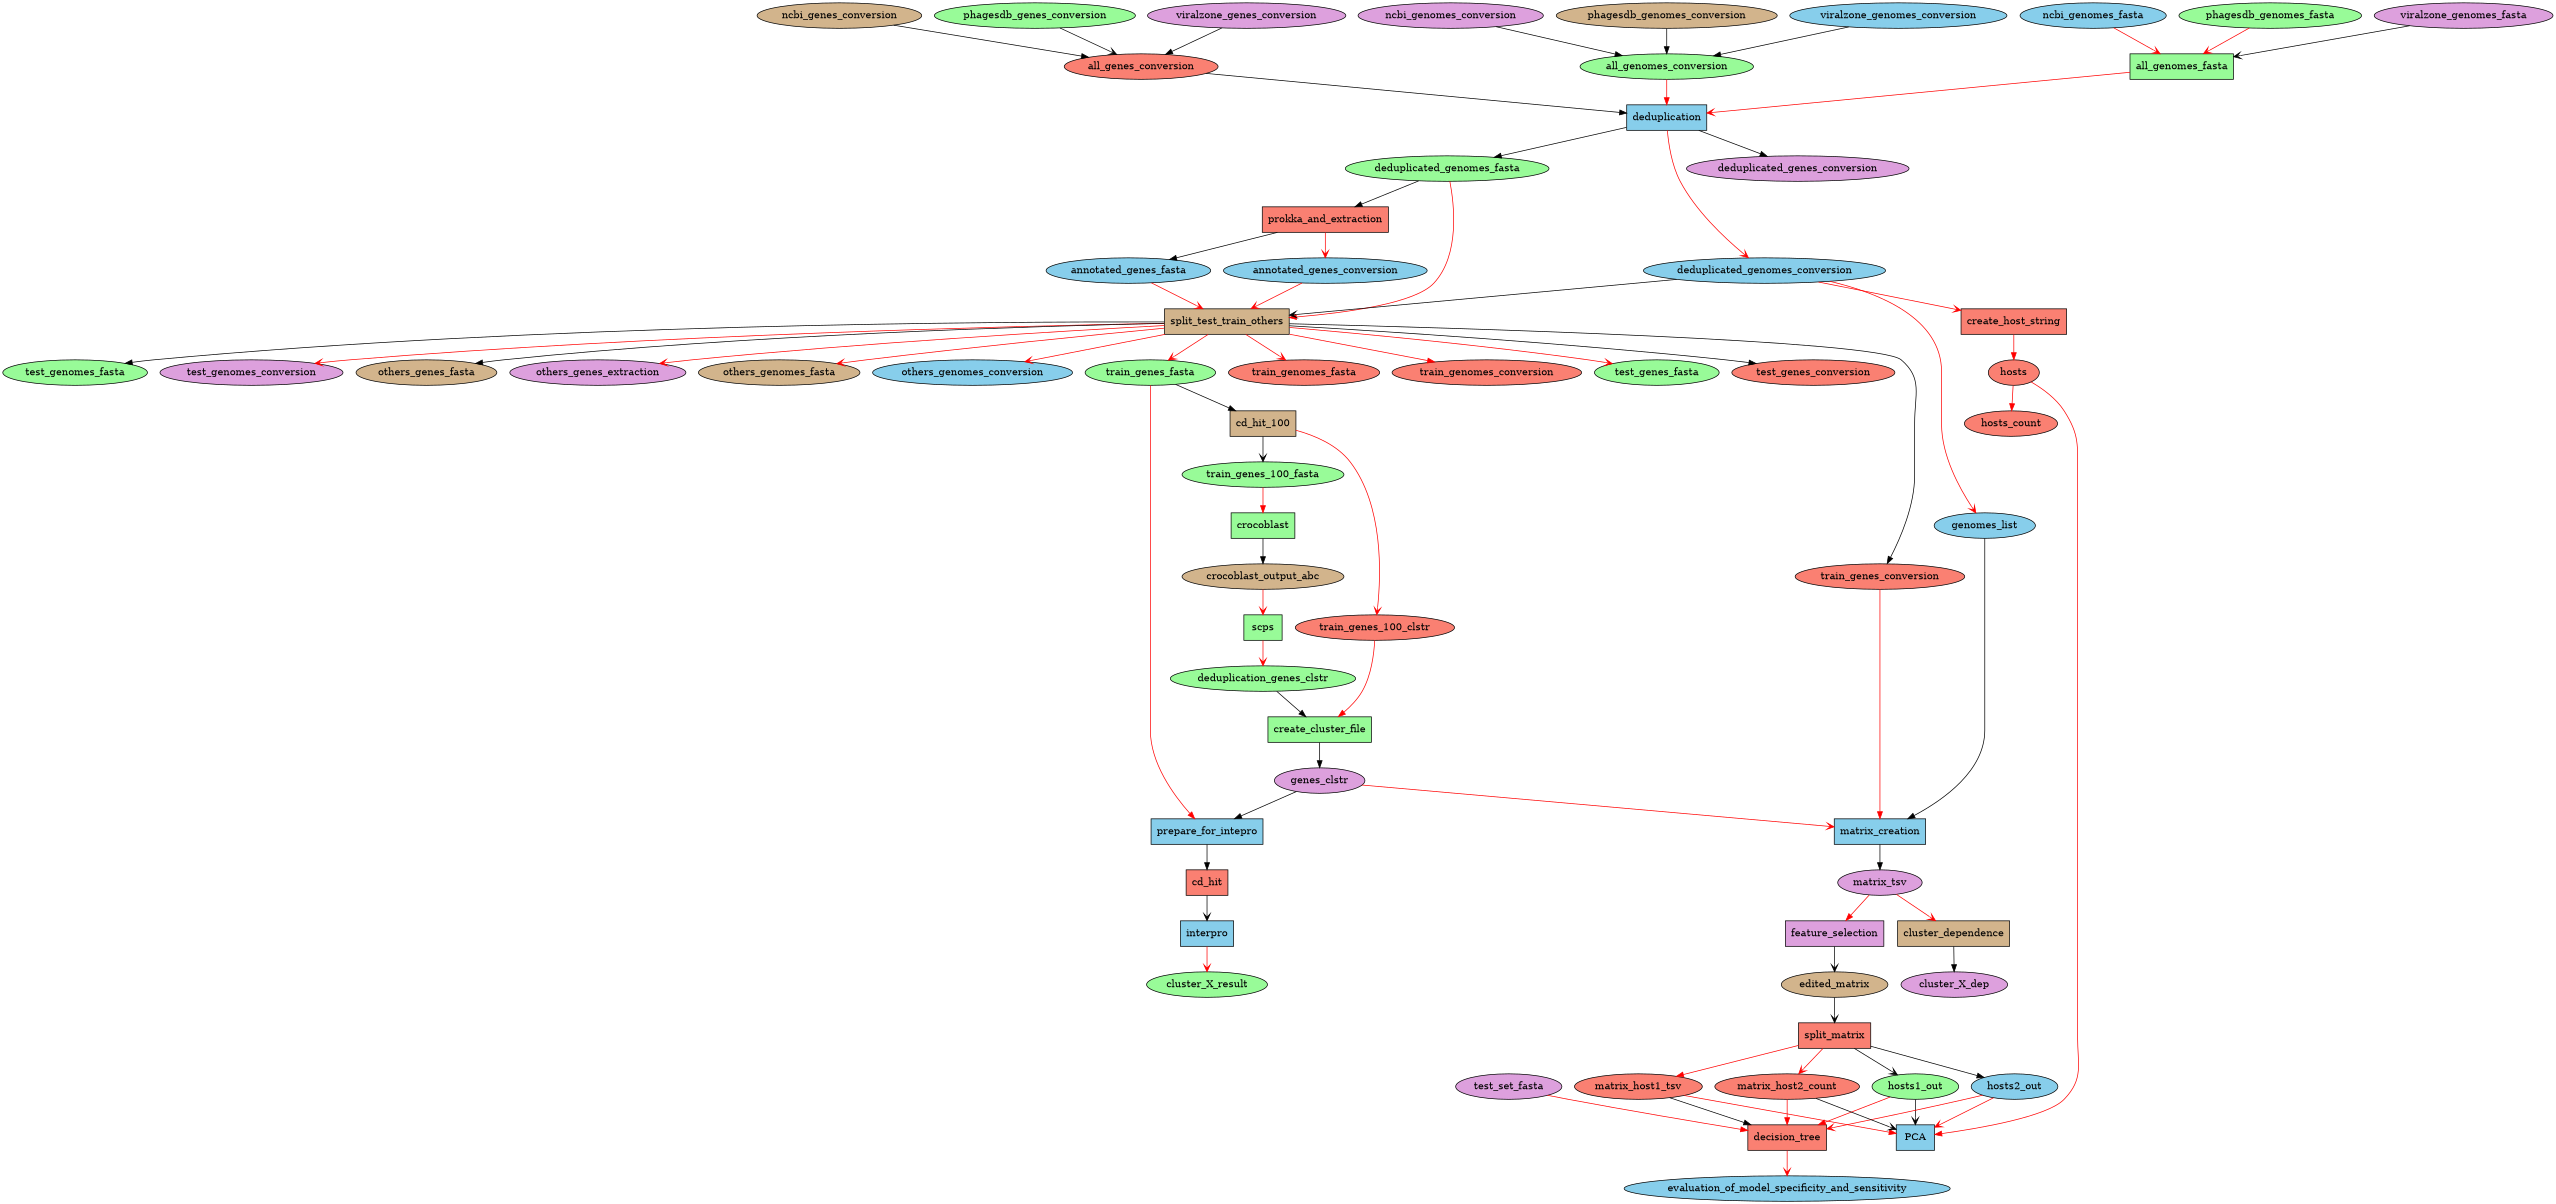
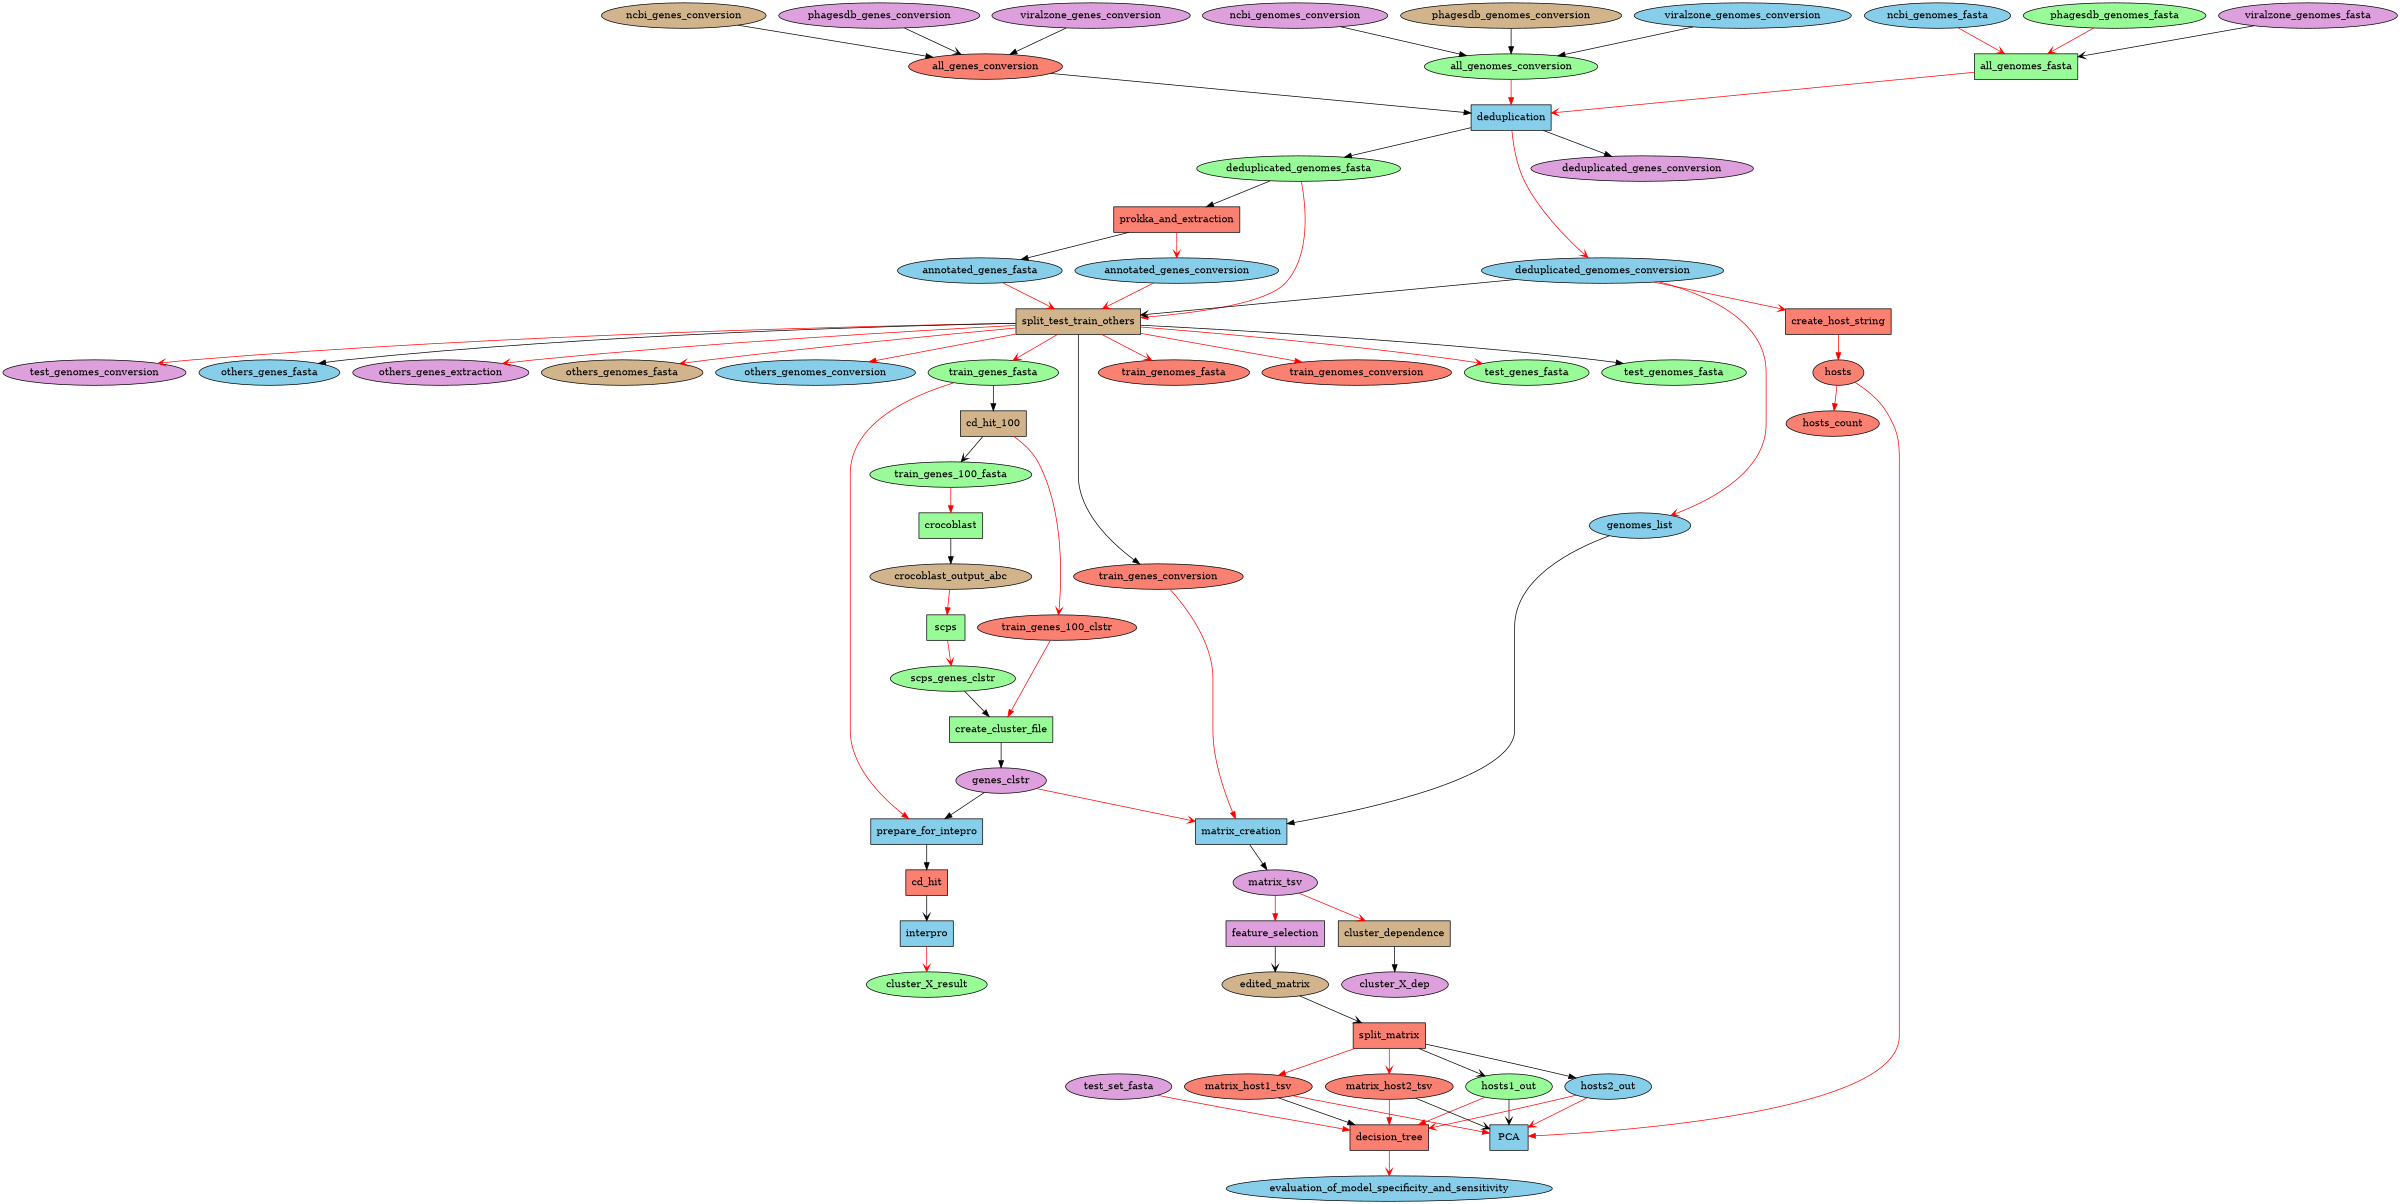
node "phagesdb_genes_conversion": fillcolor palegreen -> plum
edge "split_test_train_others" -> "others_genomes_conversion": arrowhead vee -> normal
node "others_genes_fasta": fillcolor tan -> skyblue
node "test_genes_conversion": removed
edge "crocoblast_output_abc" -> "scps": arrowhead vee -> normal
node "deduplication_genes_clstr": label "deduplication_genes_clstr" -> "scps_genes_clstr"
node "matrix_host2_count": label "matrix_host2_count" -> "matrix_host2_tsv"
